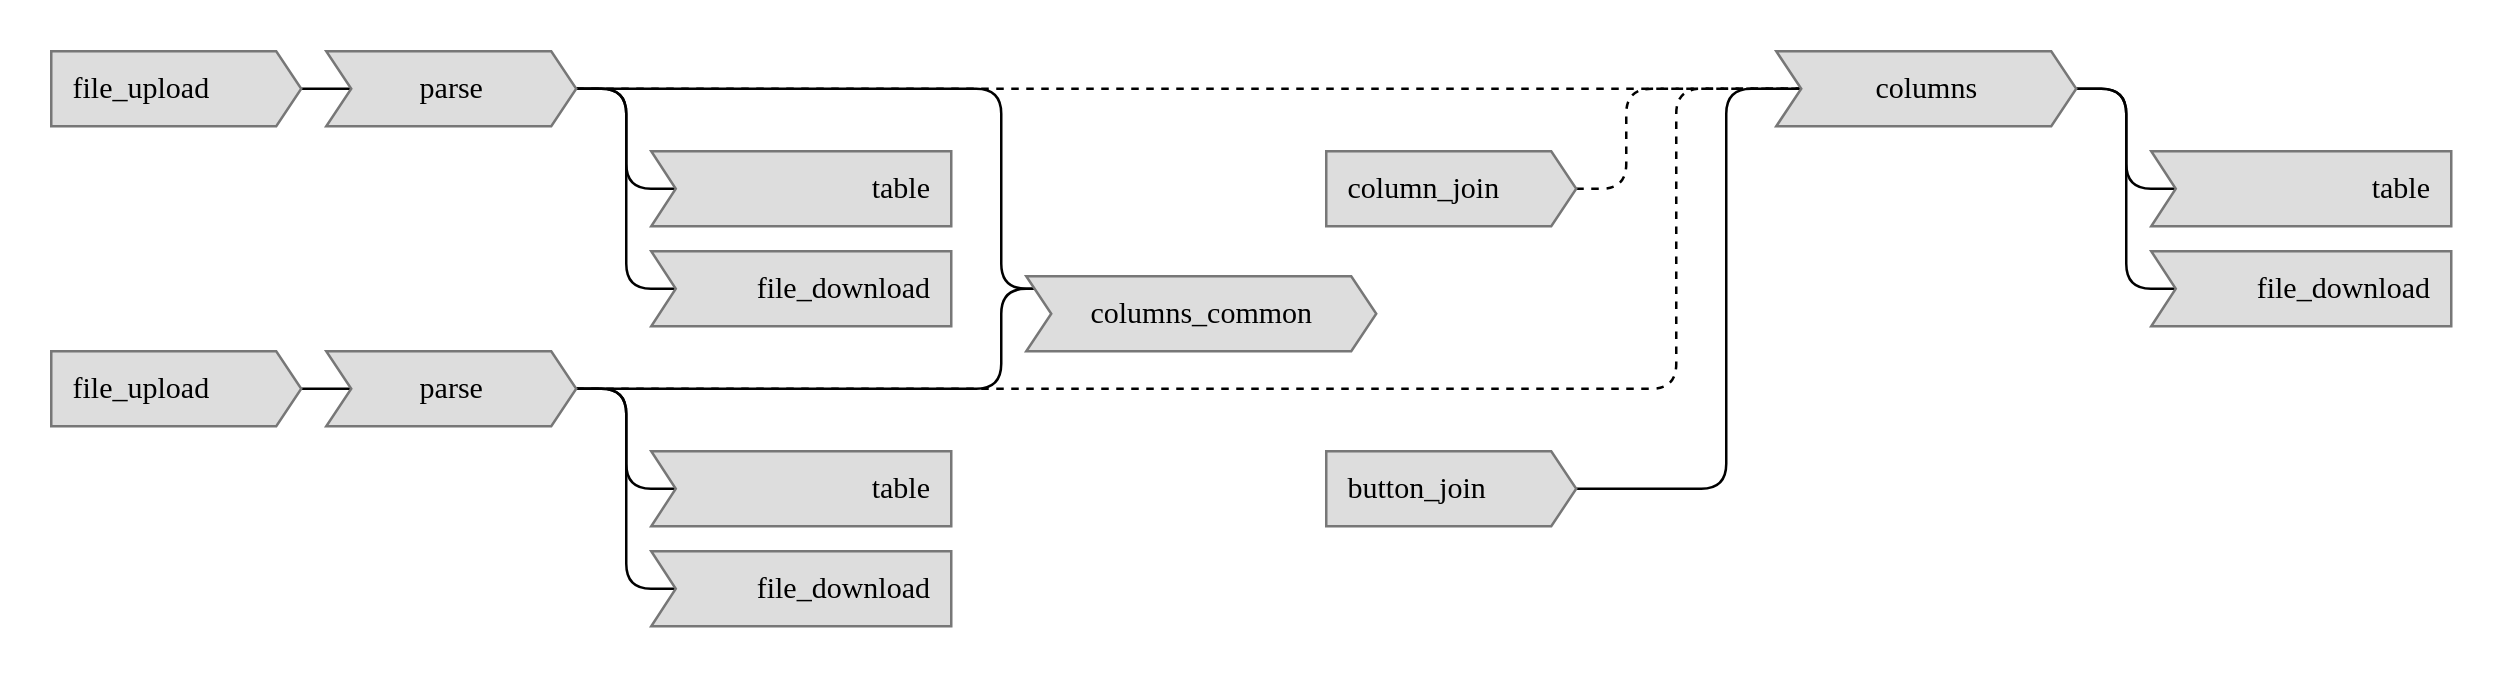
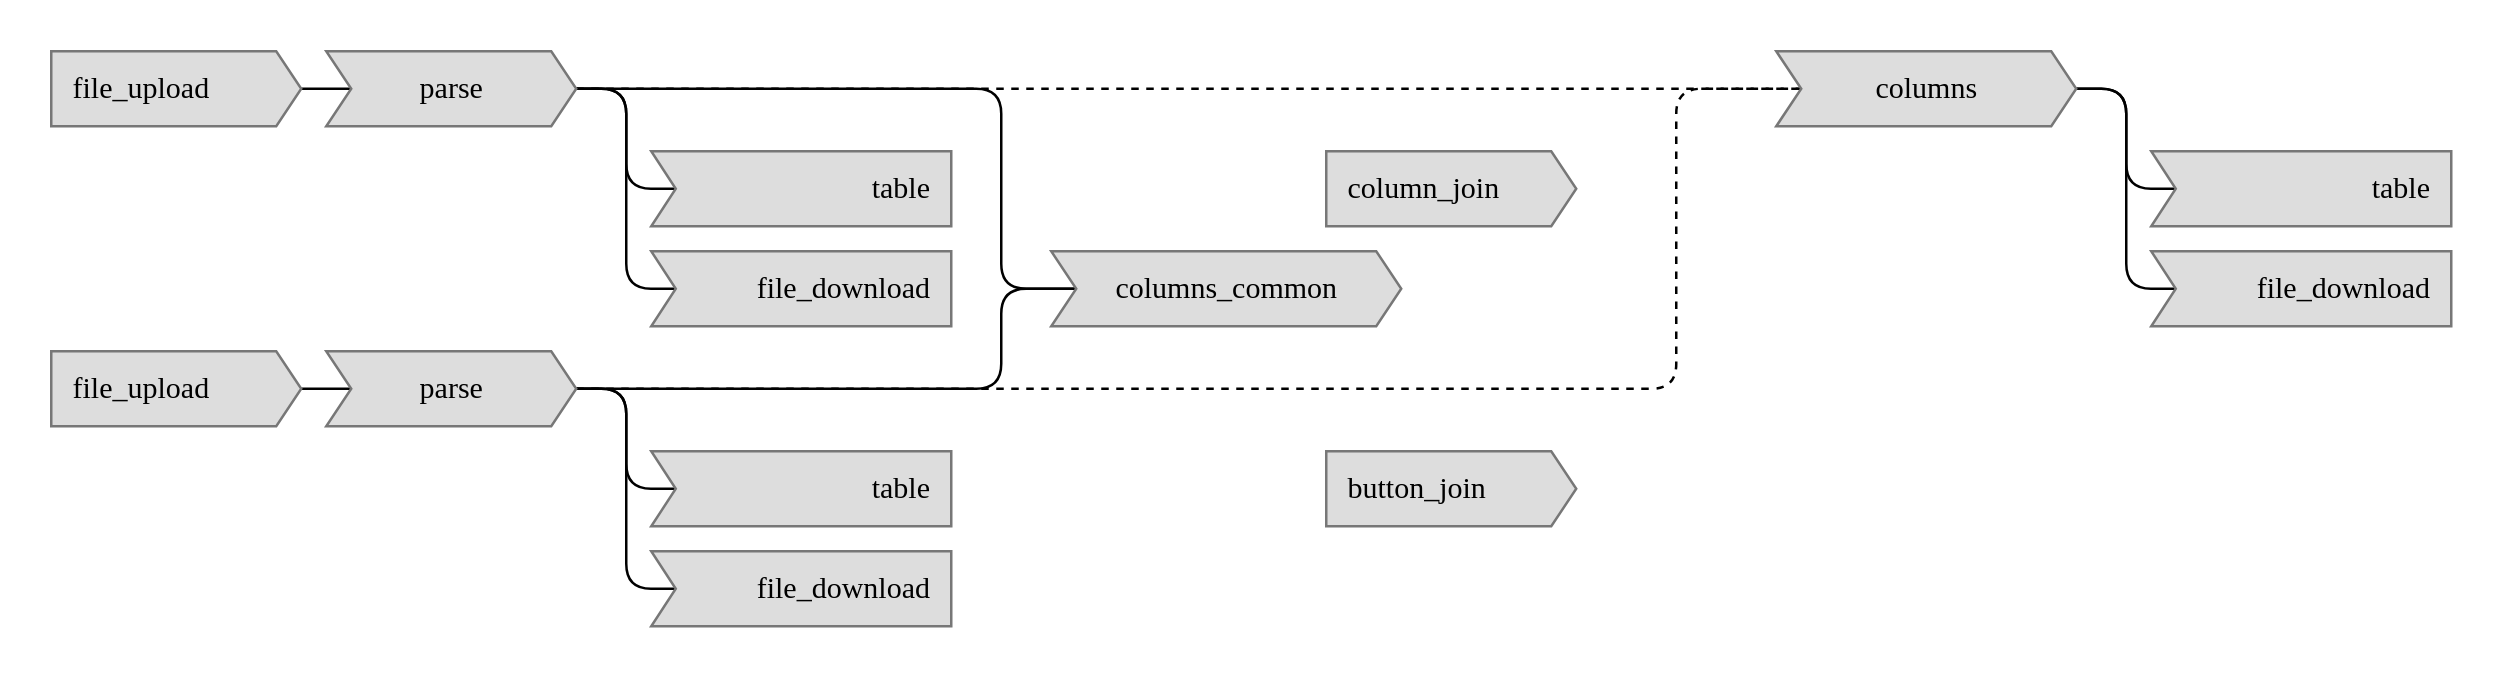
edge "columns" -- "column_join": removed
node "columns_common": moved (1201, 314) -> (1226, 289)
edge "columns" -- "button_join": removed
